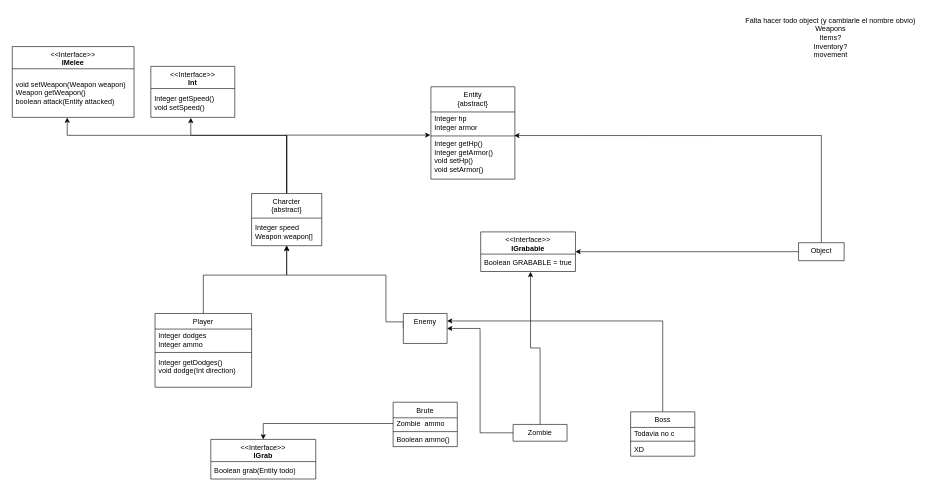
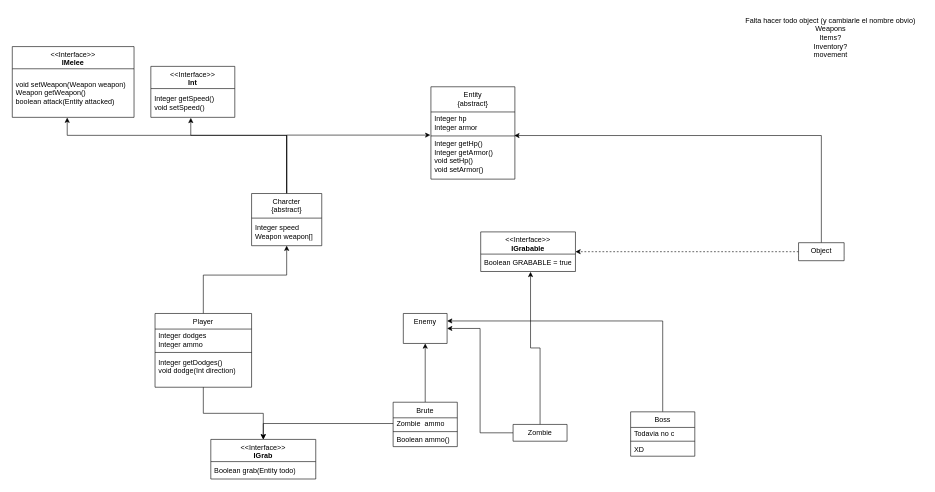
edge "Object" -> "<<Interface>> IGrabable": style solid -> dashed
edge "Enemy" -> "Charcter {abstract}": removed
edge "Brute" -> "Enemy": added
edge "Player" -> "<<Interface>> IGrab": added
